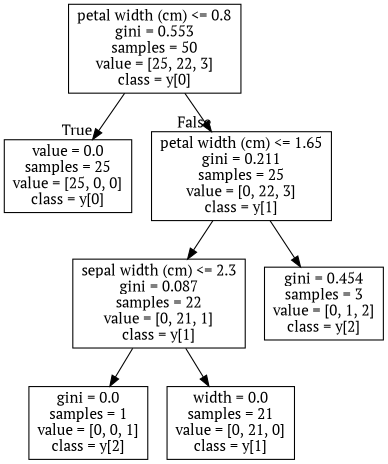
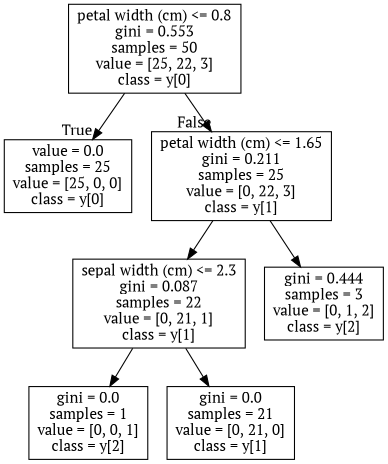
node "gini = 0.454 samples = 3 value = [0, 1, 2] class = y[2]": label "gini = 0.454 samples = 3 value = [0, 1, 2] class = y[2]" -> "gini = 0.444 samples = 3 value = [0, 1, 2] class = y[2]"
node "width = 0.0 samples = 21 value = [0, 21, 0] class = y[1]": label "width = 0.0 samples = 21 value = [0, 21, 0] class = y[1]" -> "gini = 0.0 samples = 21 value = [0, 21, 0] class = y[1]"
